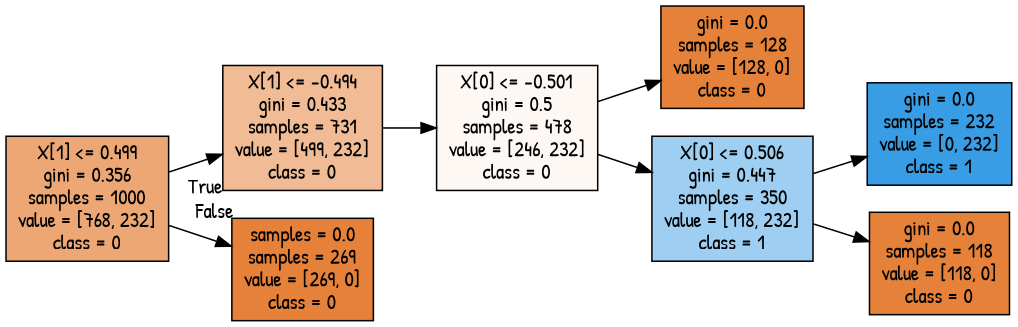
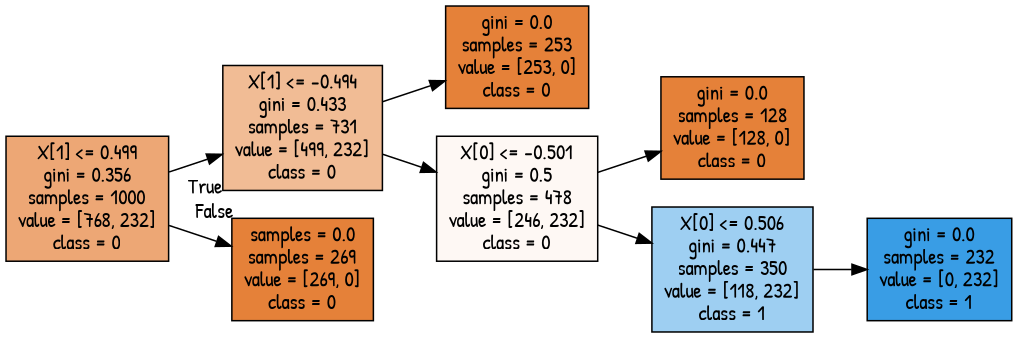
node "gini = 0.0 samples = 253 value = [253, 0] class = 0": added
node "gini = 0.0 samples = 118 value = [118, 0] class = 0": removed
